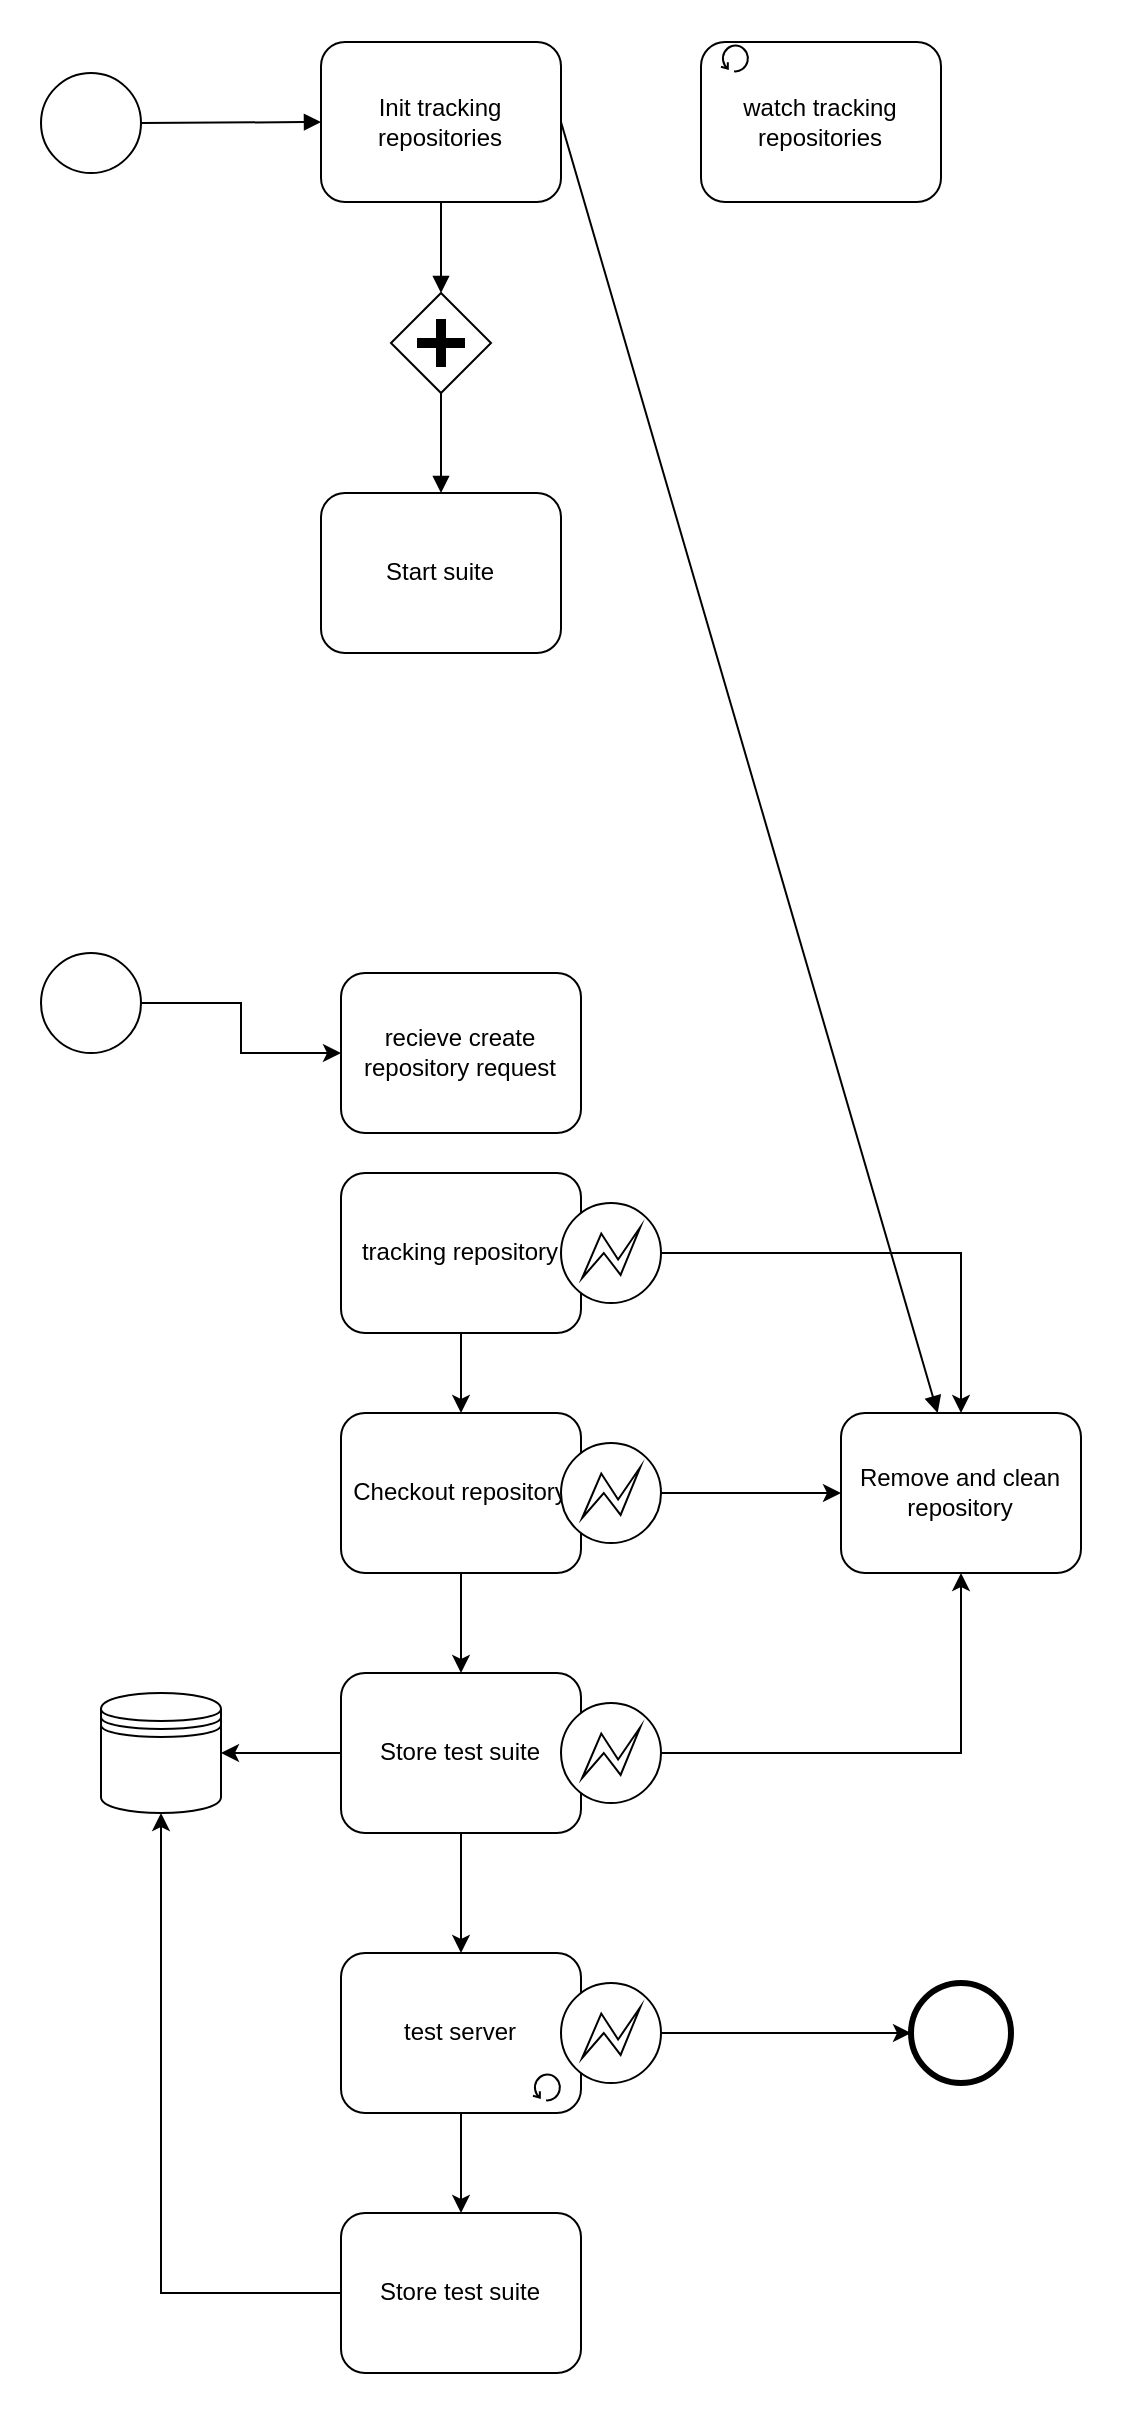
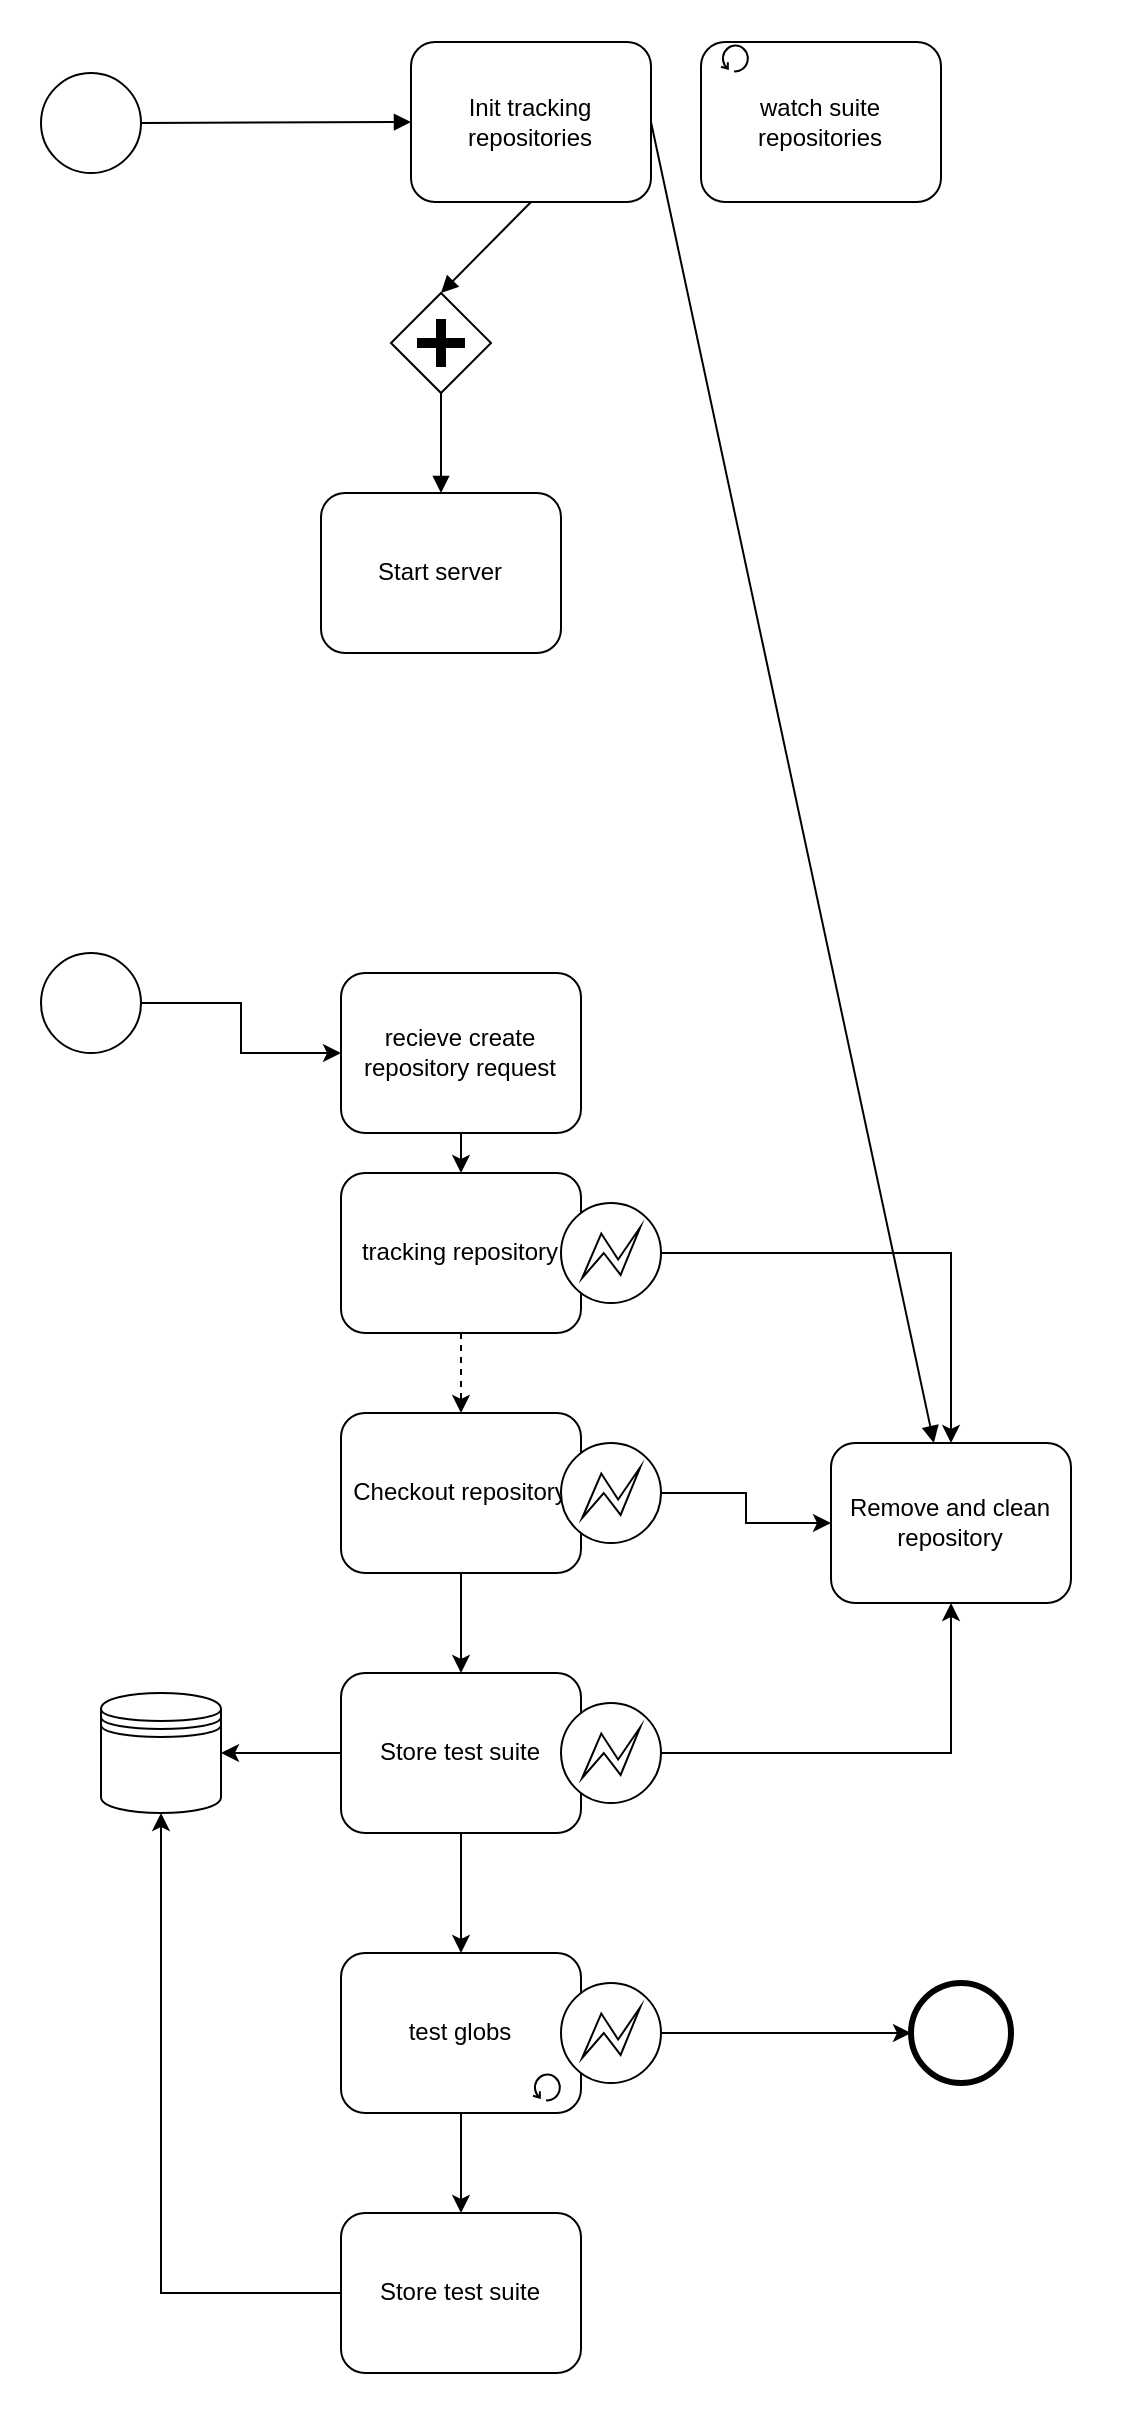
node "Init tracking repositories": moved (441, 122) -> (531, 122)
node "watch tracking repositories": label "watch tracking repositories" -> "watch suite repositories"
node "Start suite": label "Start suite" -> "Start server"
edge "recieve create repository request" -> "tracking repository": added
edge "tracking repository" -> "Checkout repository": style solid -> dashed
node "Remove and clean repository": moved (961, 1493) -> (951, 1523)
node "test server": label "test server" -> "test globs"
